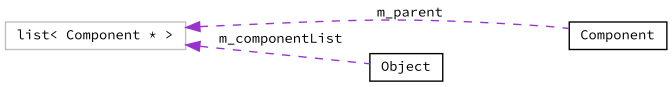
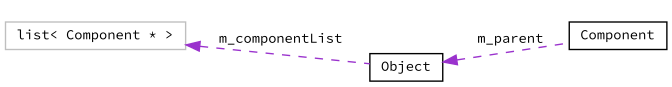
edge "Component" -> "list< Component * >": now "Component" -> "Object"
